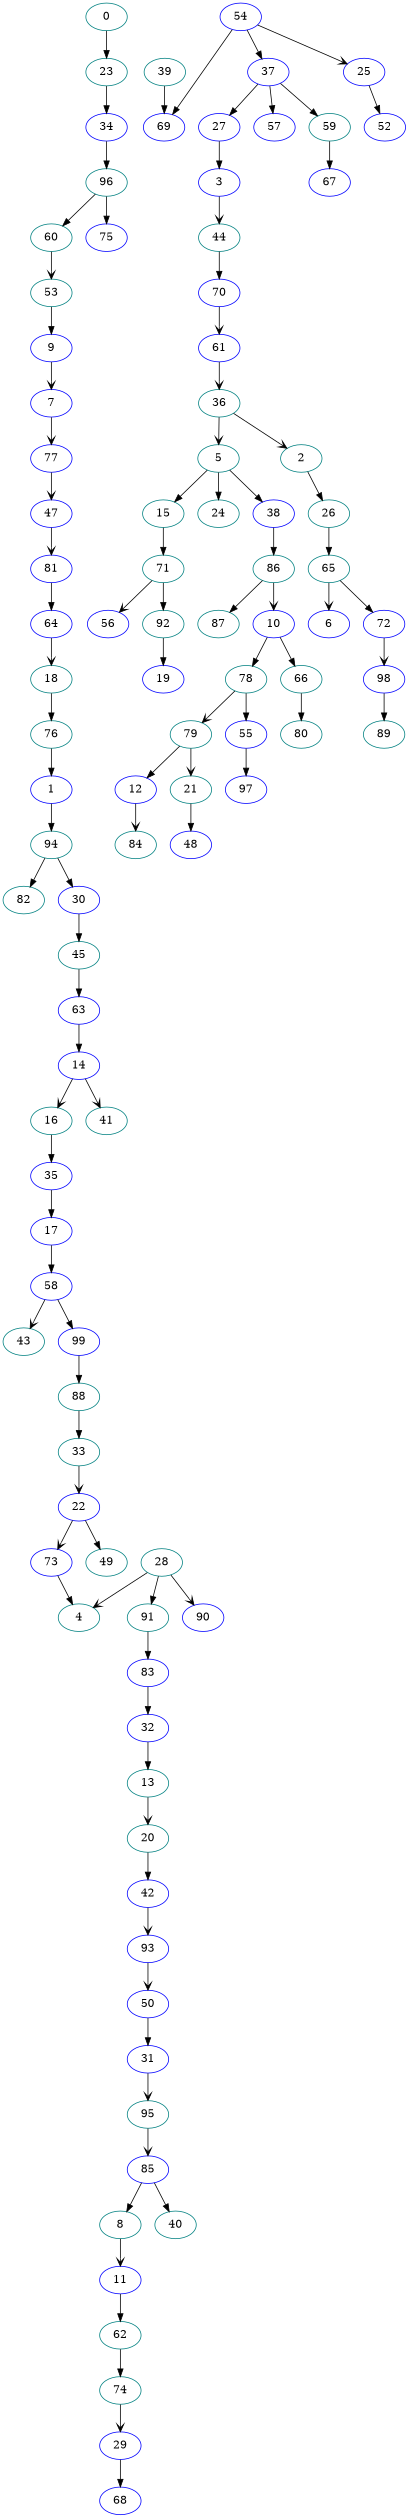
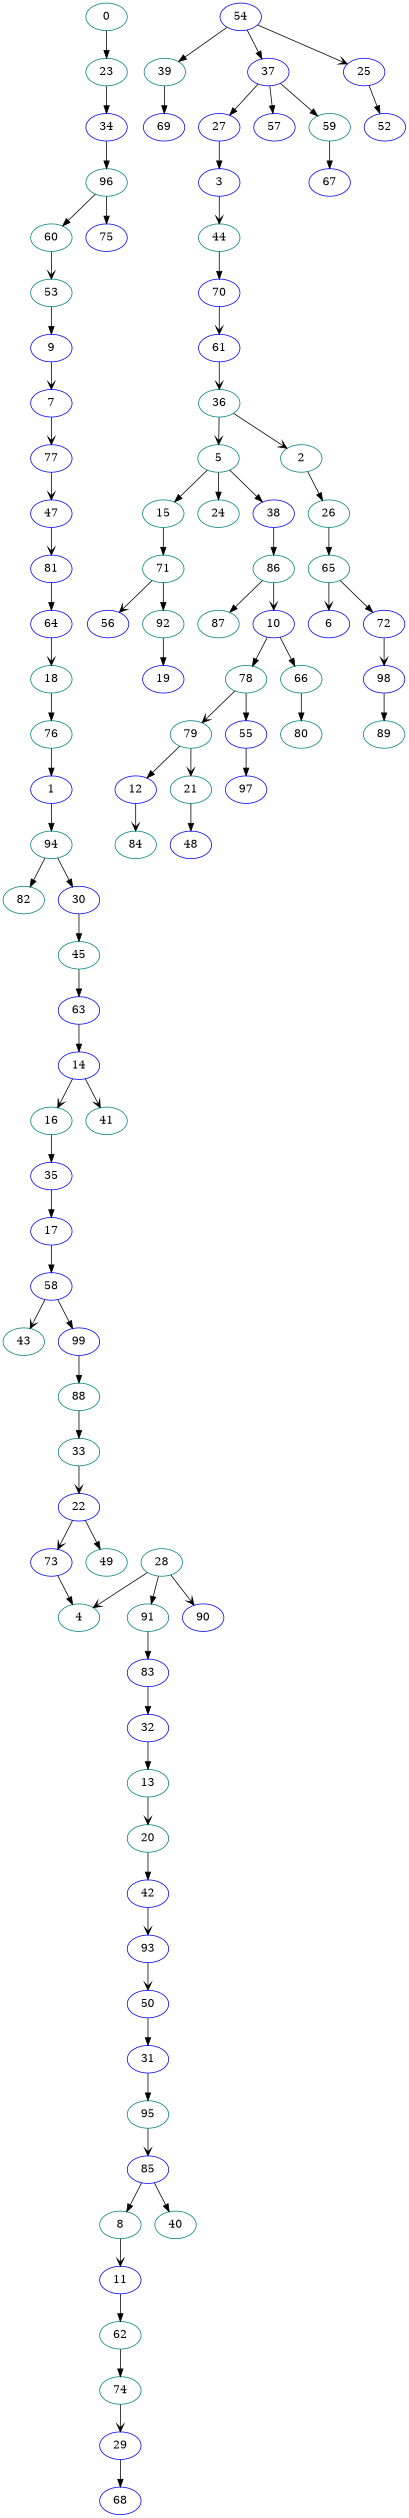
edge "54" -> "69": now "54" -> "39"
edge "31" -> "95": arrowhead vee -> normal
